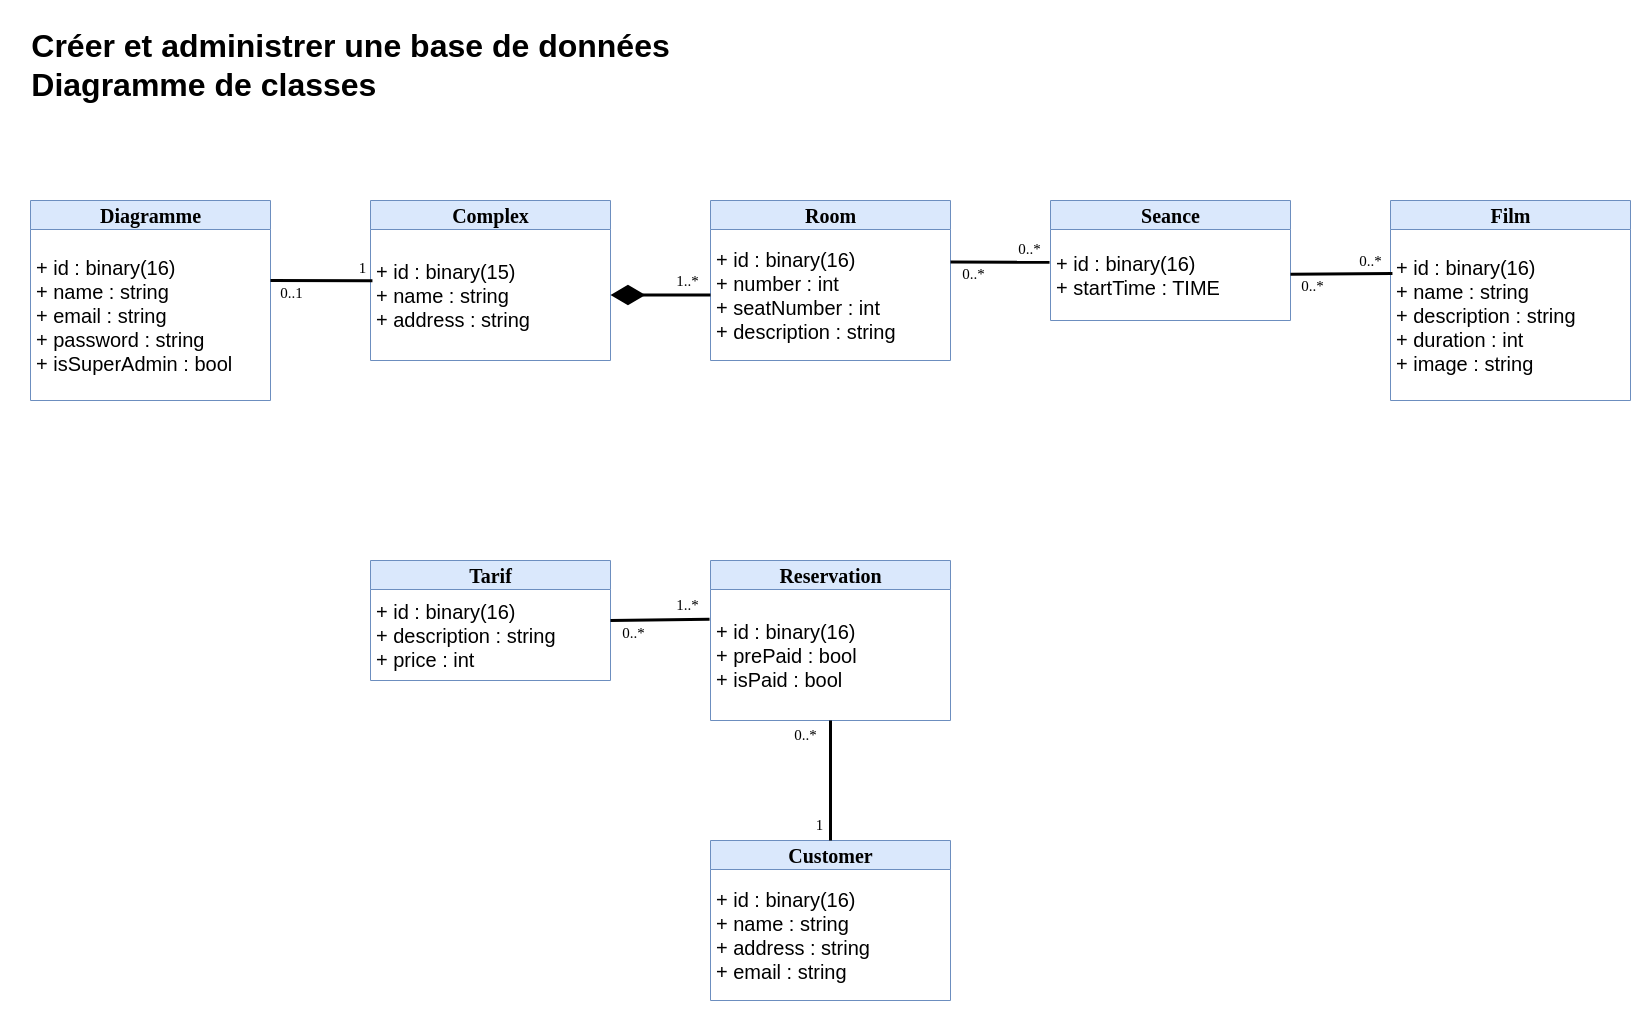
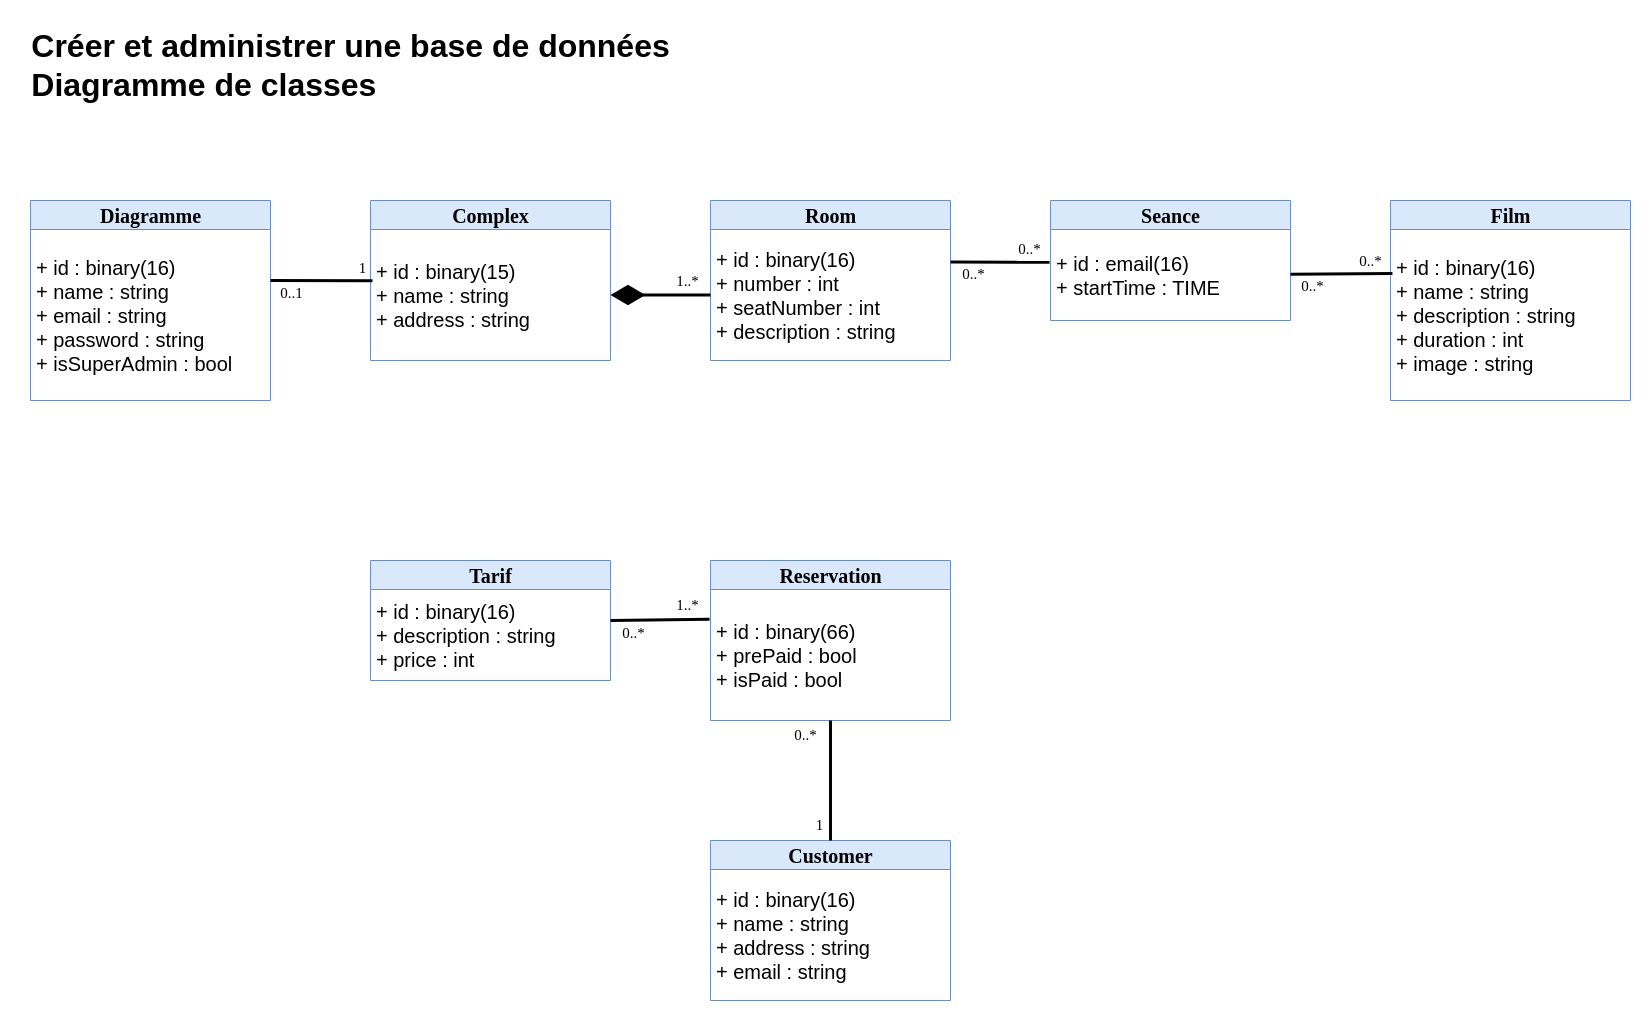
node "+ id : binary(16)+ startTime : TIME": label "+ id : binary(16)+ startTime : TIME" -> "+ id : email(16)+ startTime : TIME"
node "+ id : binary(16)+ prePaid : bool+ isPaid : bool": label "+ id : binary(16)+ prePaid : bool+ isPaid : bool" -> "+ id : binary(66)+ prePaid : bool+ isPaid : bool"
